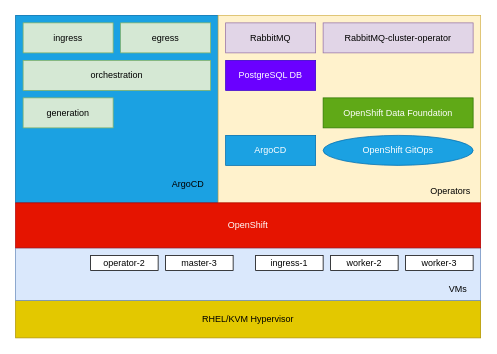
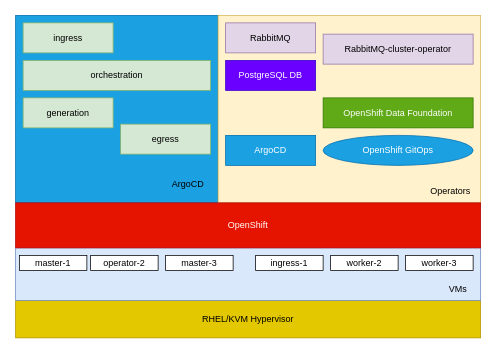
node "egress": moved (165, 38) -> (165, 139)
node "RabbitMQ-cluster-operator": moved (398, 38) -> (398, 49)
node "master-1": added
